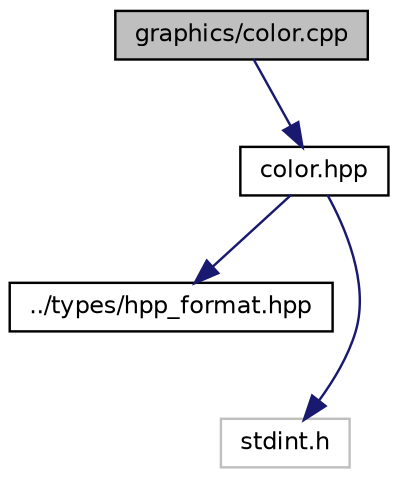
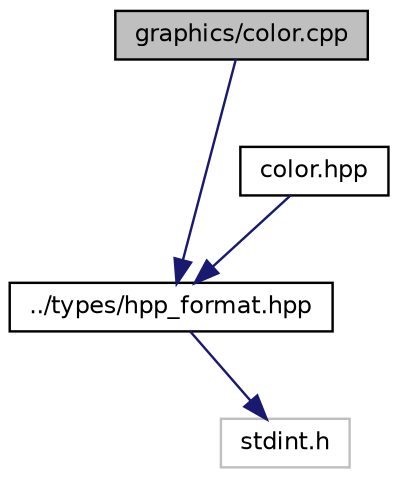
edge "graphics/color.cpp" -> "color.hpp": now "graphics/color.cpp" -> "../types/hpp_format.hpp"
edge "color.hpp" -> "stdint.h": now "../types/hpp_format.hpp" -> "stdint.h"
